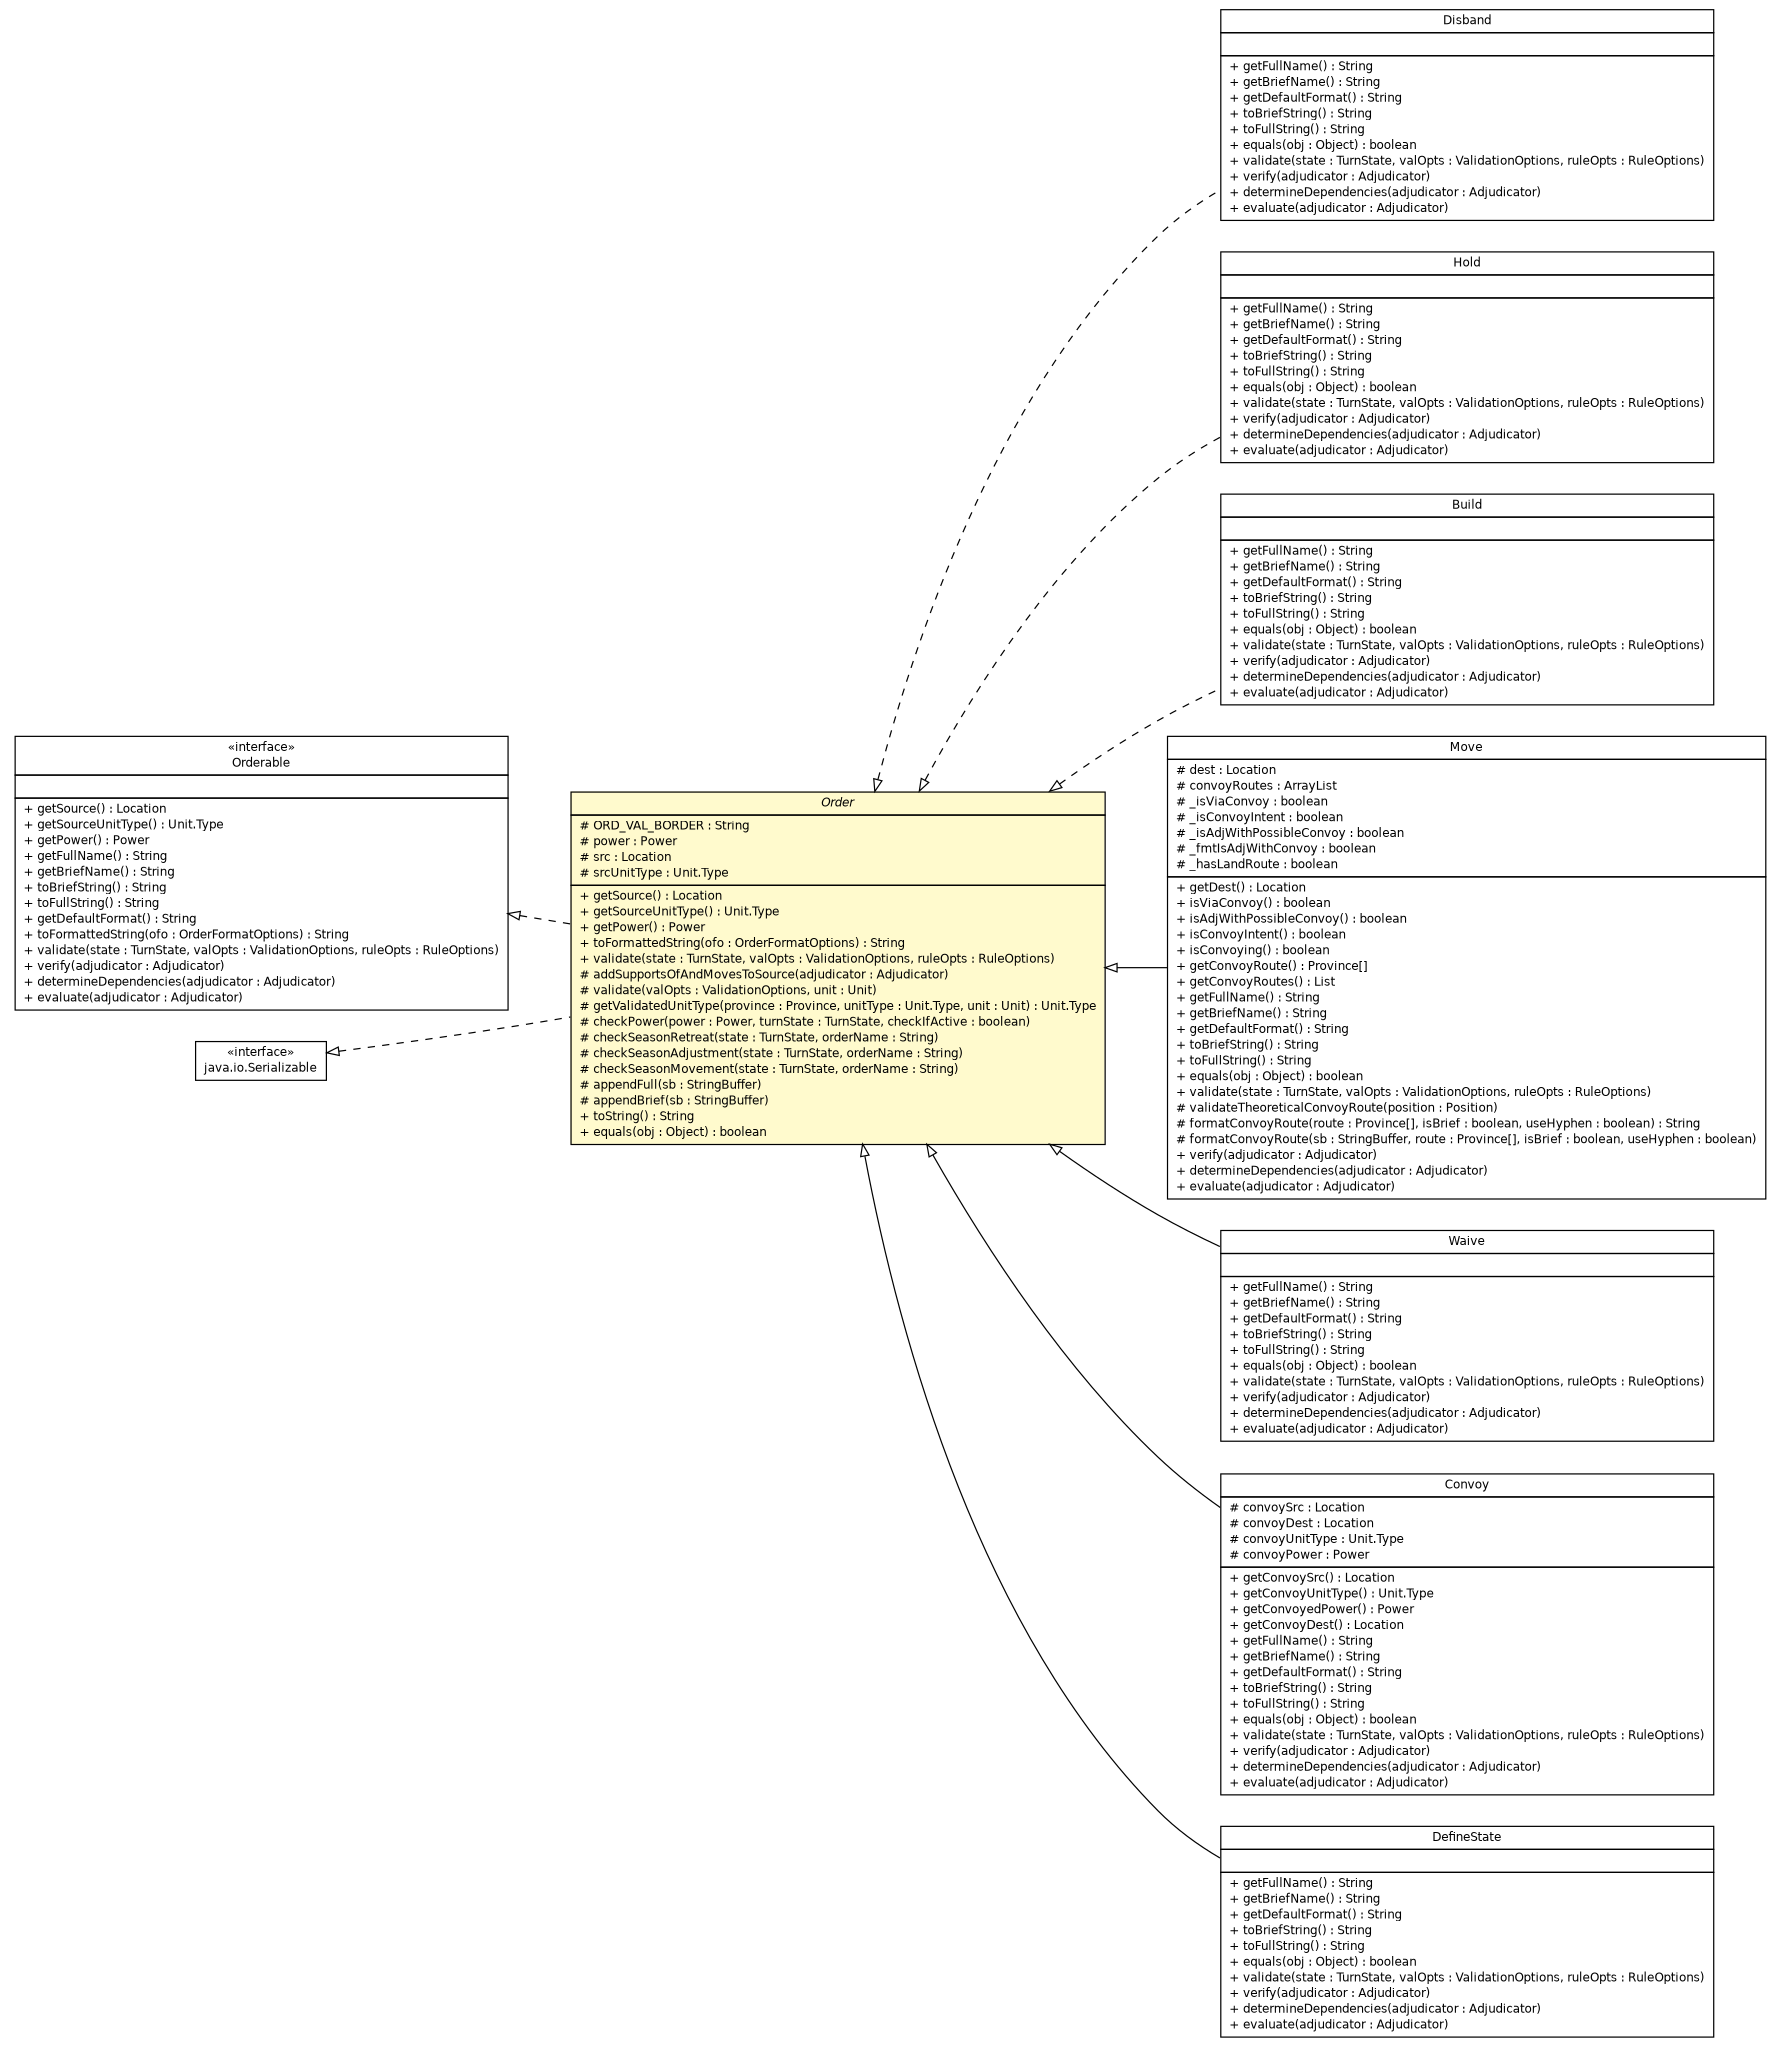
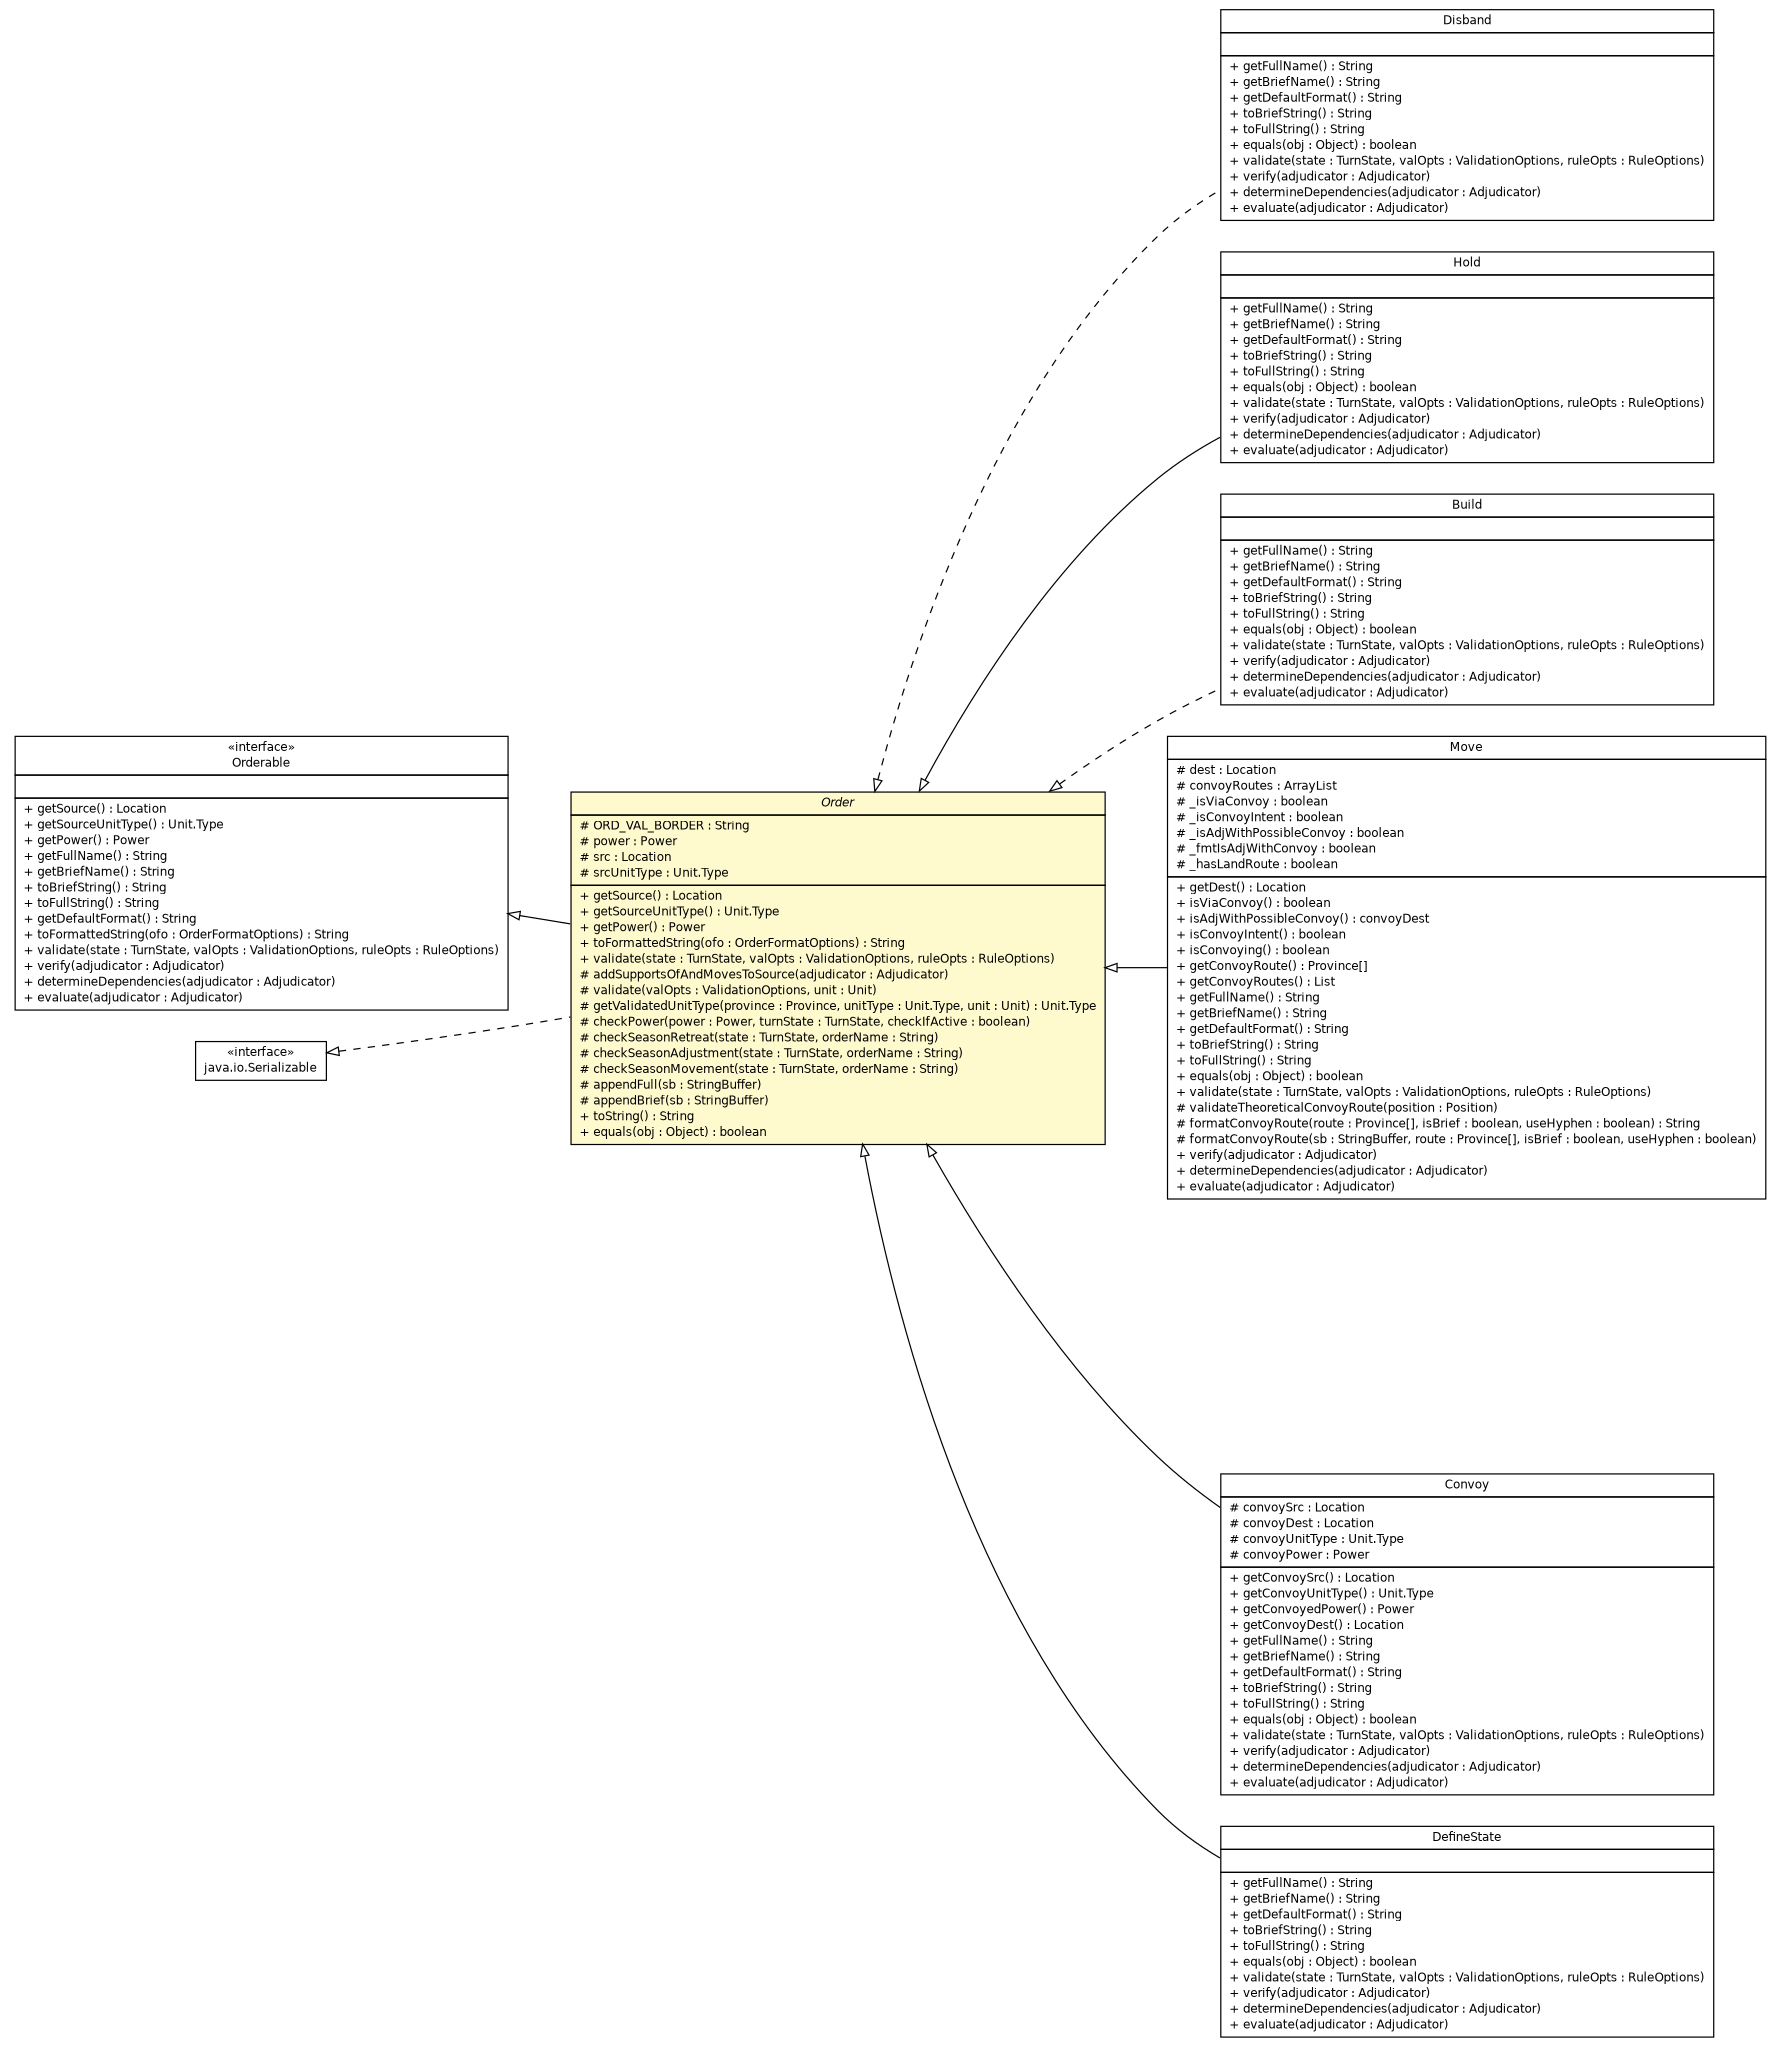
edge "Hold" -> "Order": style dashed -> solid
node "Move": text "+ isAdjWithPossibleConvoy() : boolean" -> "+ isAdjWithPossibleConvoy() : convoyDest"
edge "Order" -> "Orderable": style dashed -> solid
node "Waive": removed
